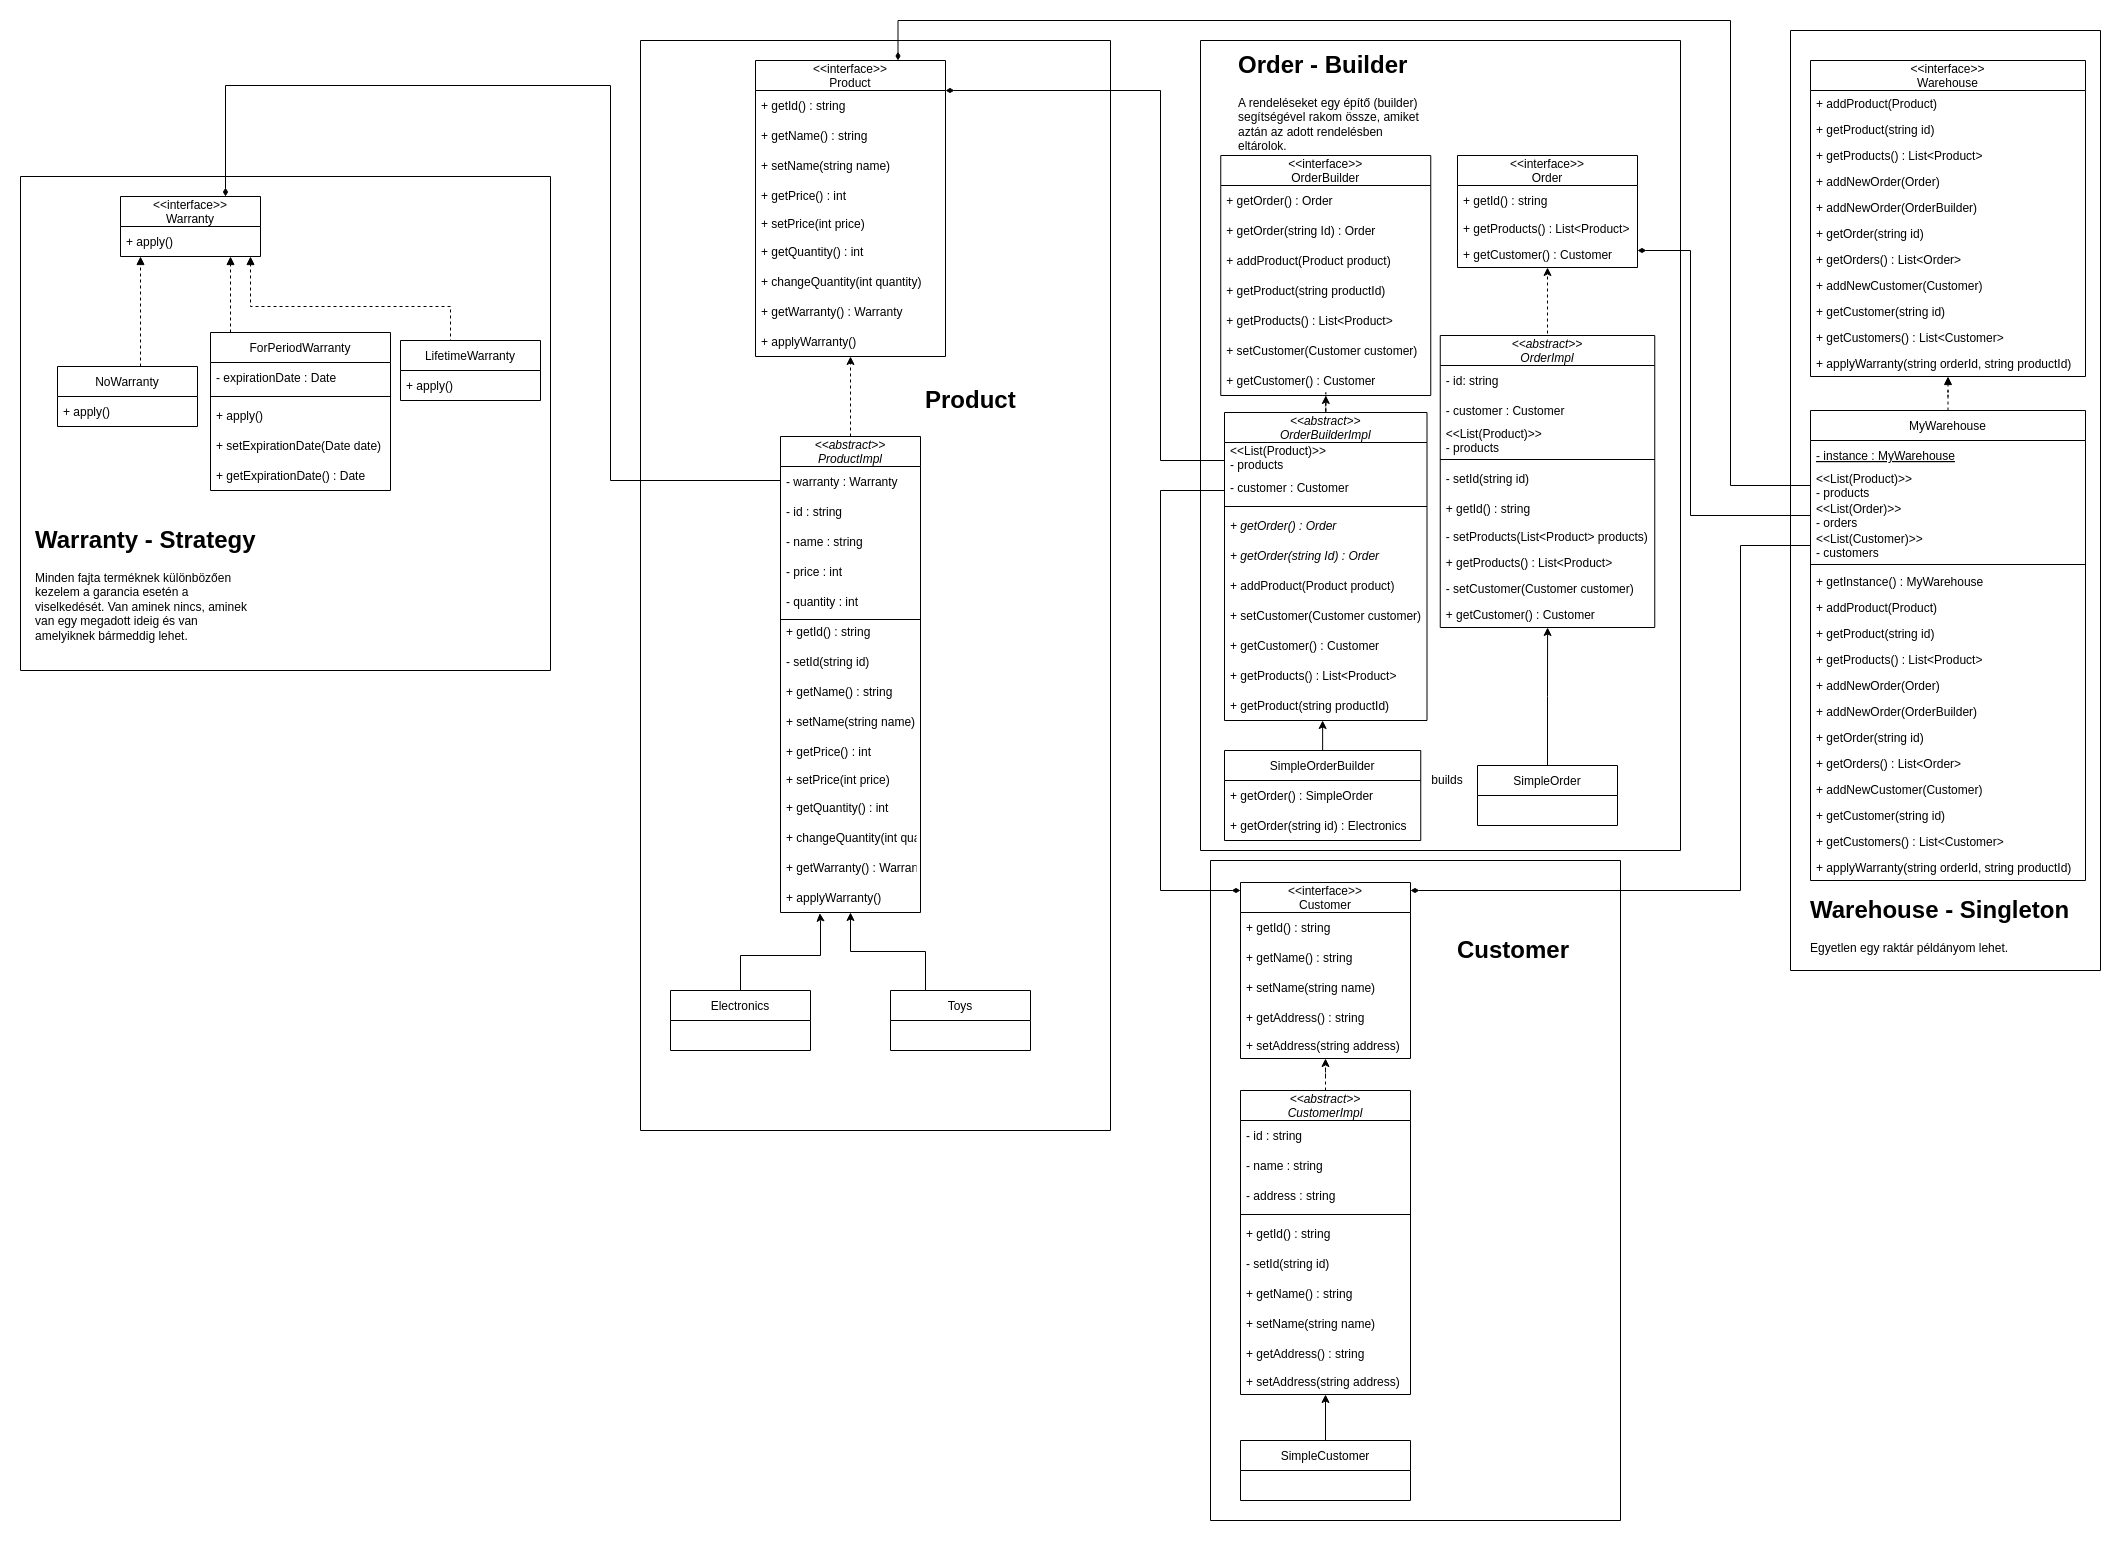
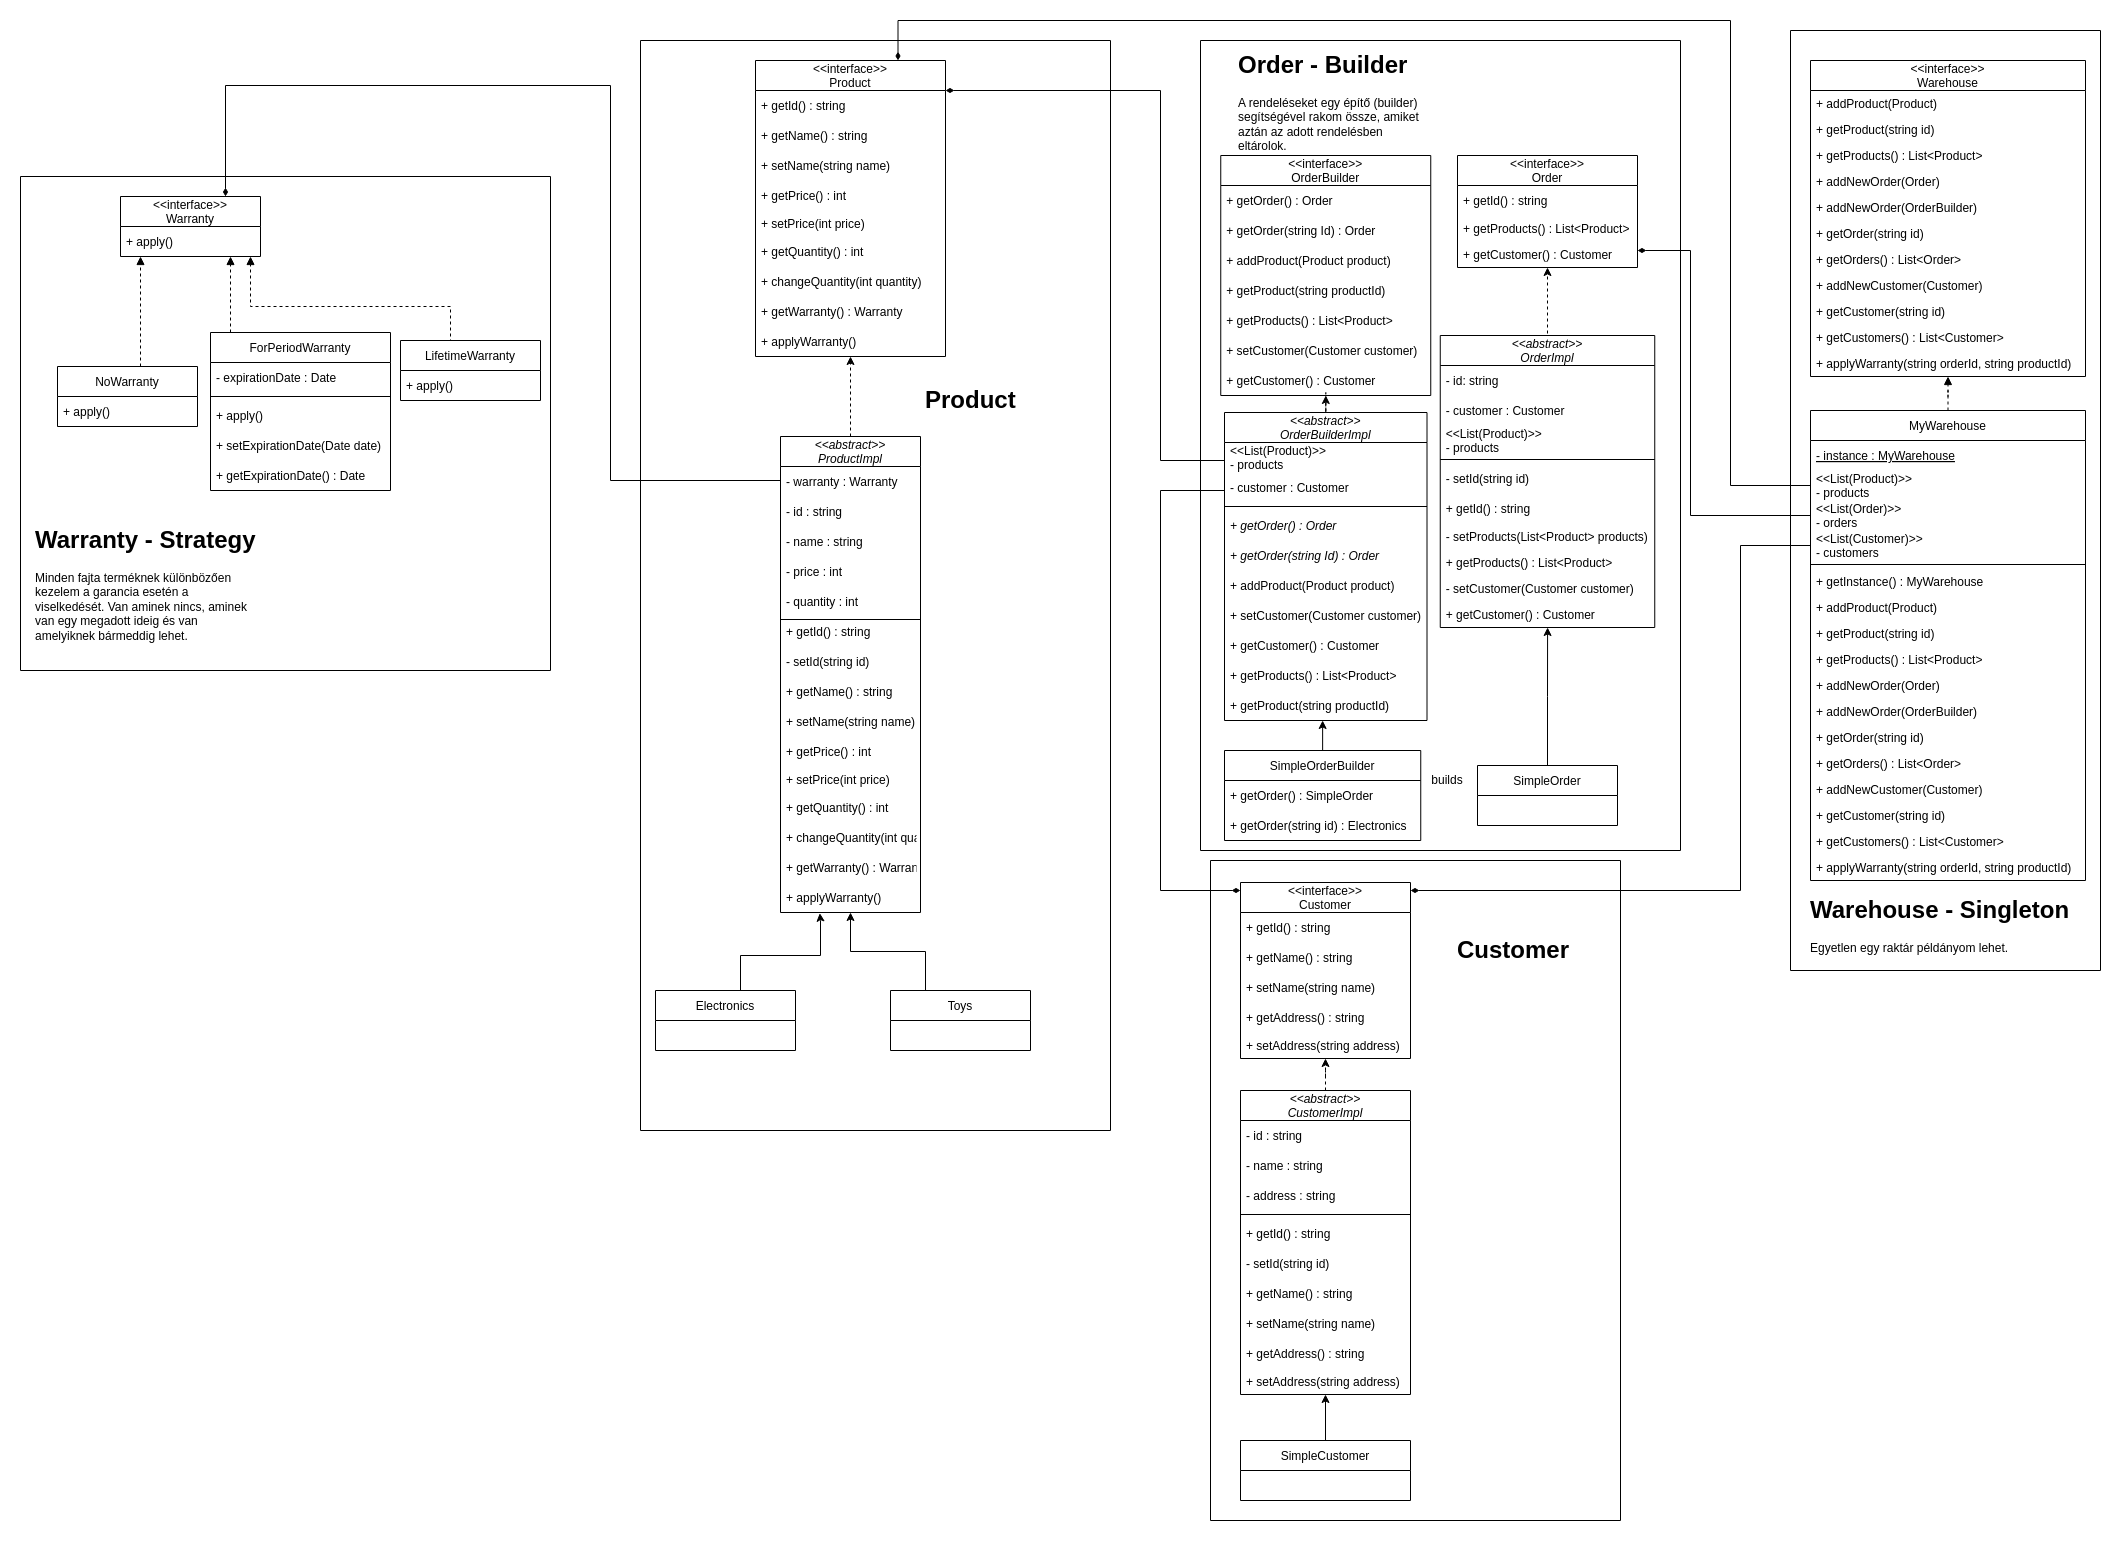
node "Electronics": moved (741, 1021) -> (726, 1021)
